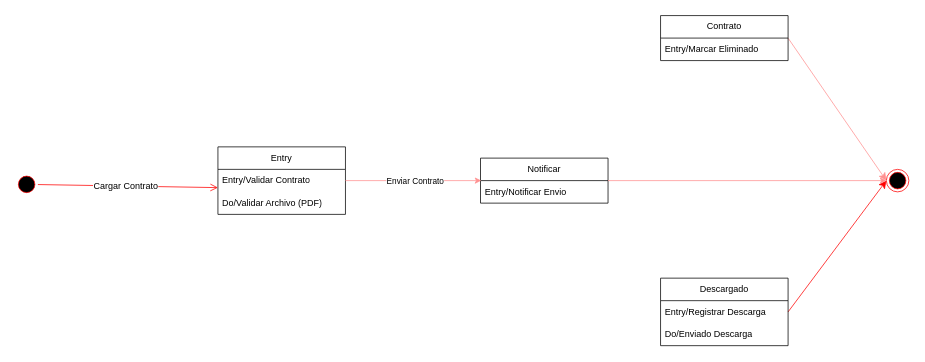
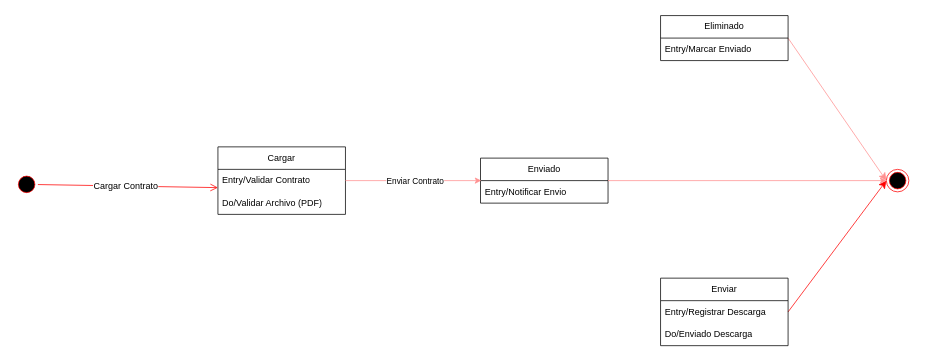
node "Contrato": label "Contrato" -> "Eliminado"
node "Entry/Marcar Eliminado": label "Entry/Marcar Eliminado" -> "Entry/Marcar Enviado"
node "Entry": label "Entry" -> "Cargar"
node "Notificar": label "Notificar" -> "Enviado"
node "Descargado": label "Descargado" -> "Enviar"
